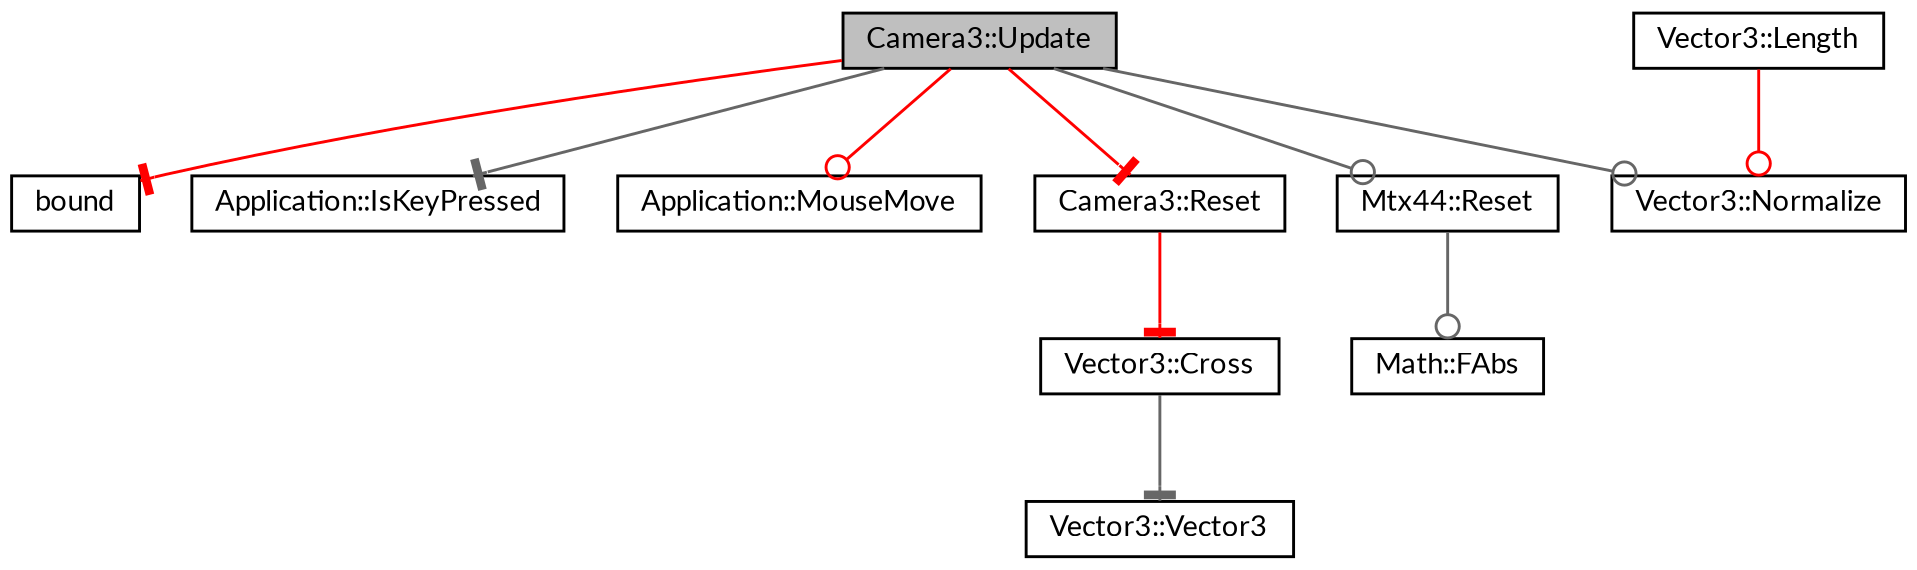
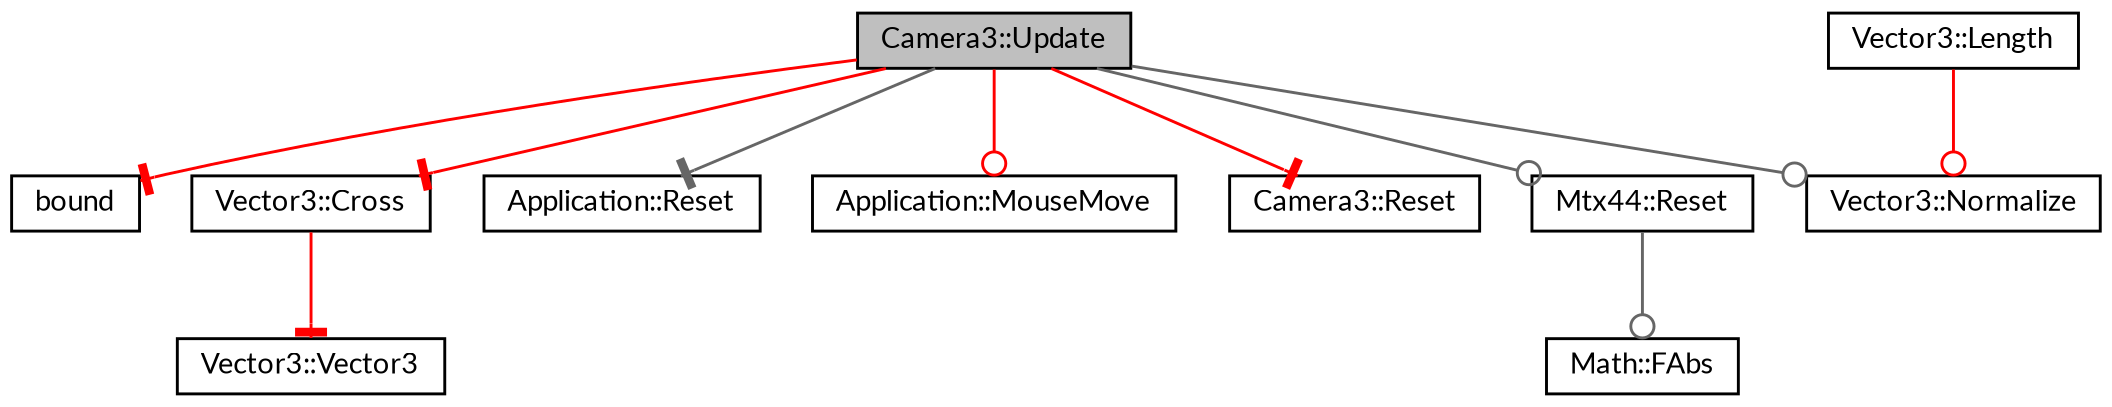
node "Application::IsKeyPressed": label "Application::IsKeyPressed" -> "Application::Reset"
edge "Camera3::Reset" -> "Vector3::Cross": now "Camera3::Update" -> "Vector3::Cross"
edge "Vector3::Cross" -> "Vector3::Vector3": color gray40 -> red
